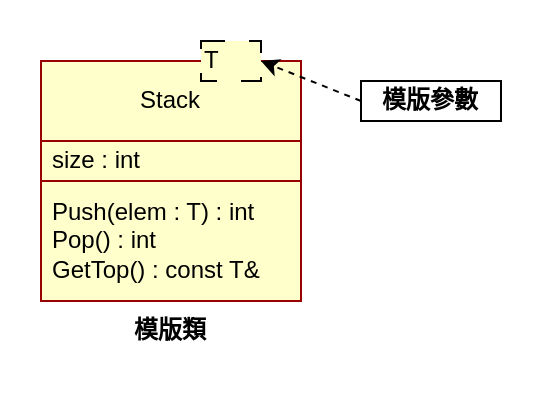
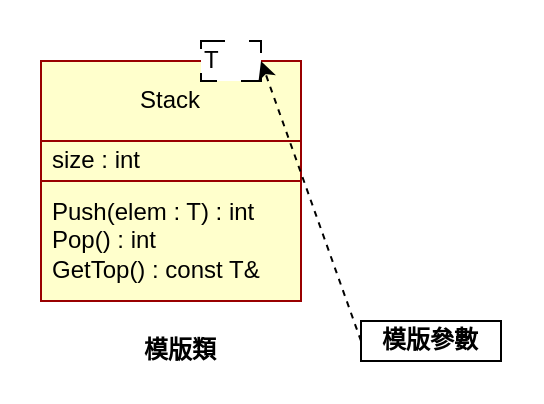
node "T": fillcolor #ffffcc -> #ffffff
node "模版參數": moved (431, 101) -> (431, 341)
node "模版類": moved (171, 331) -> (181, 351)
